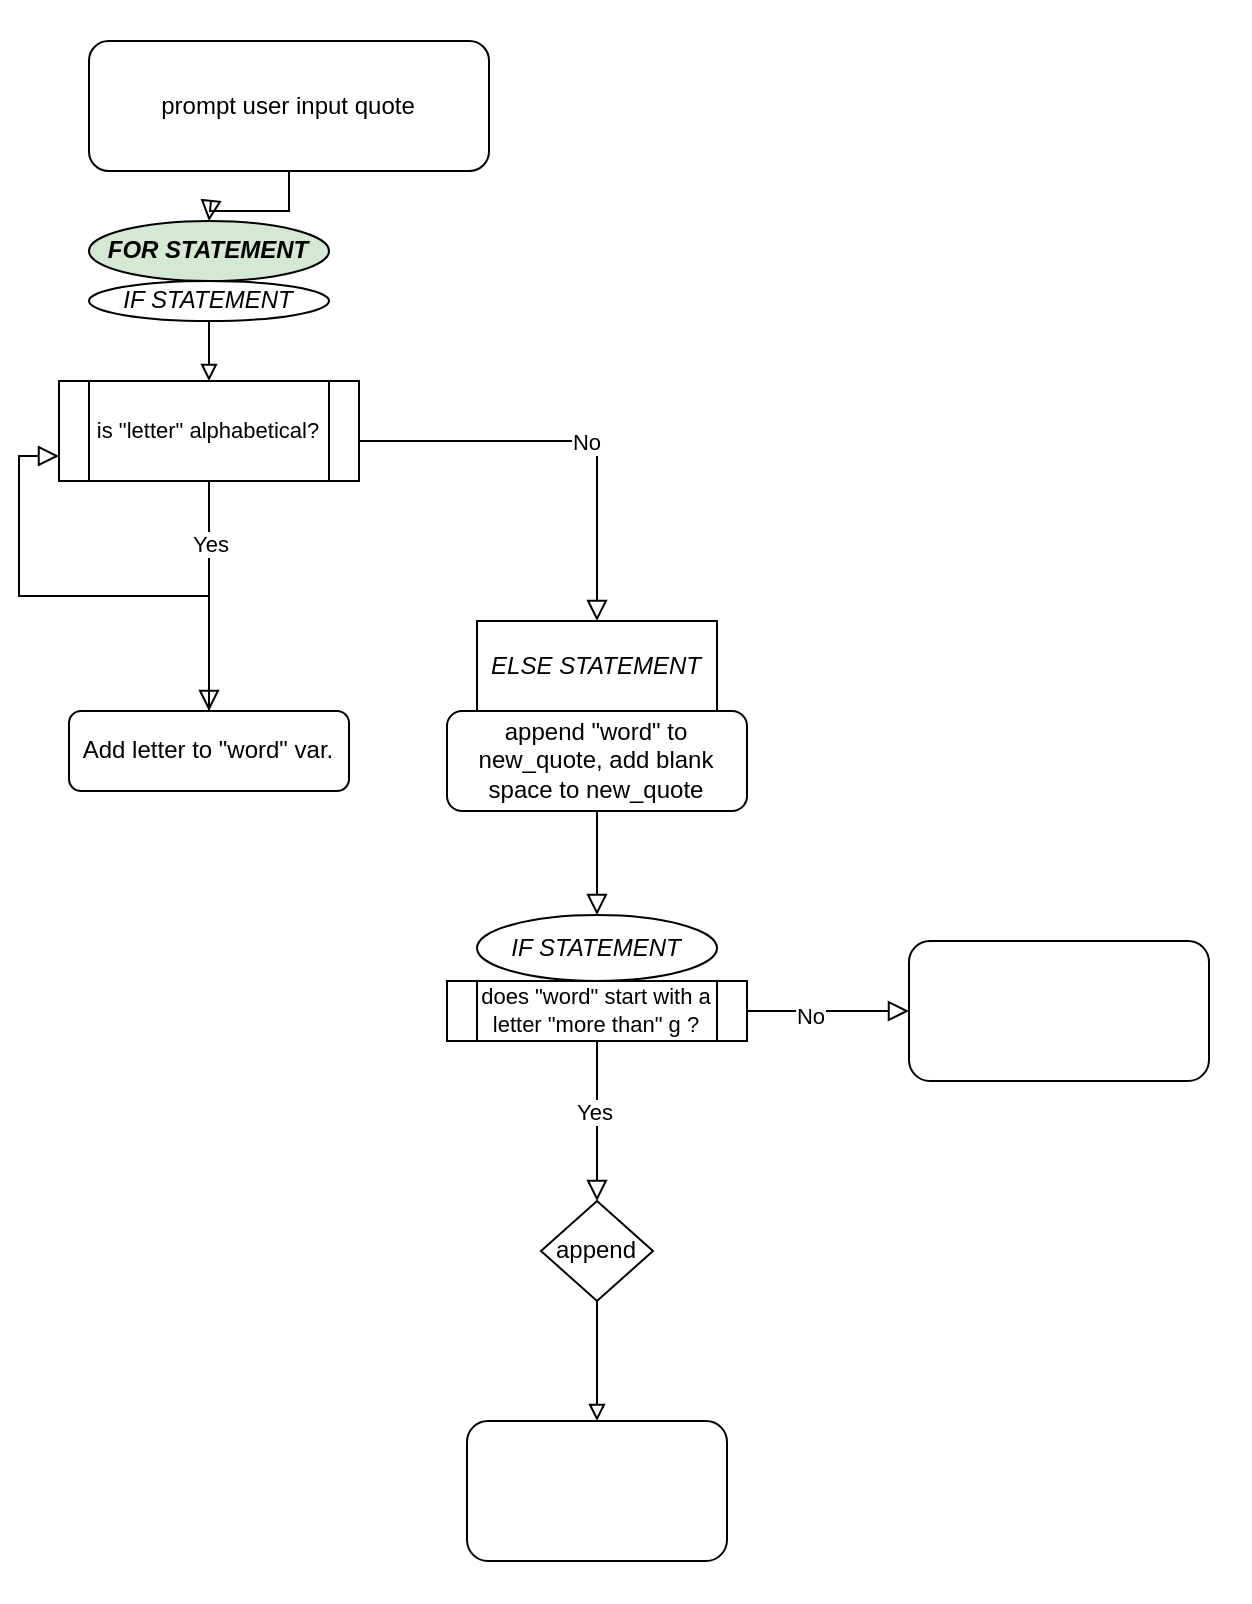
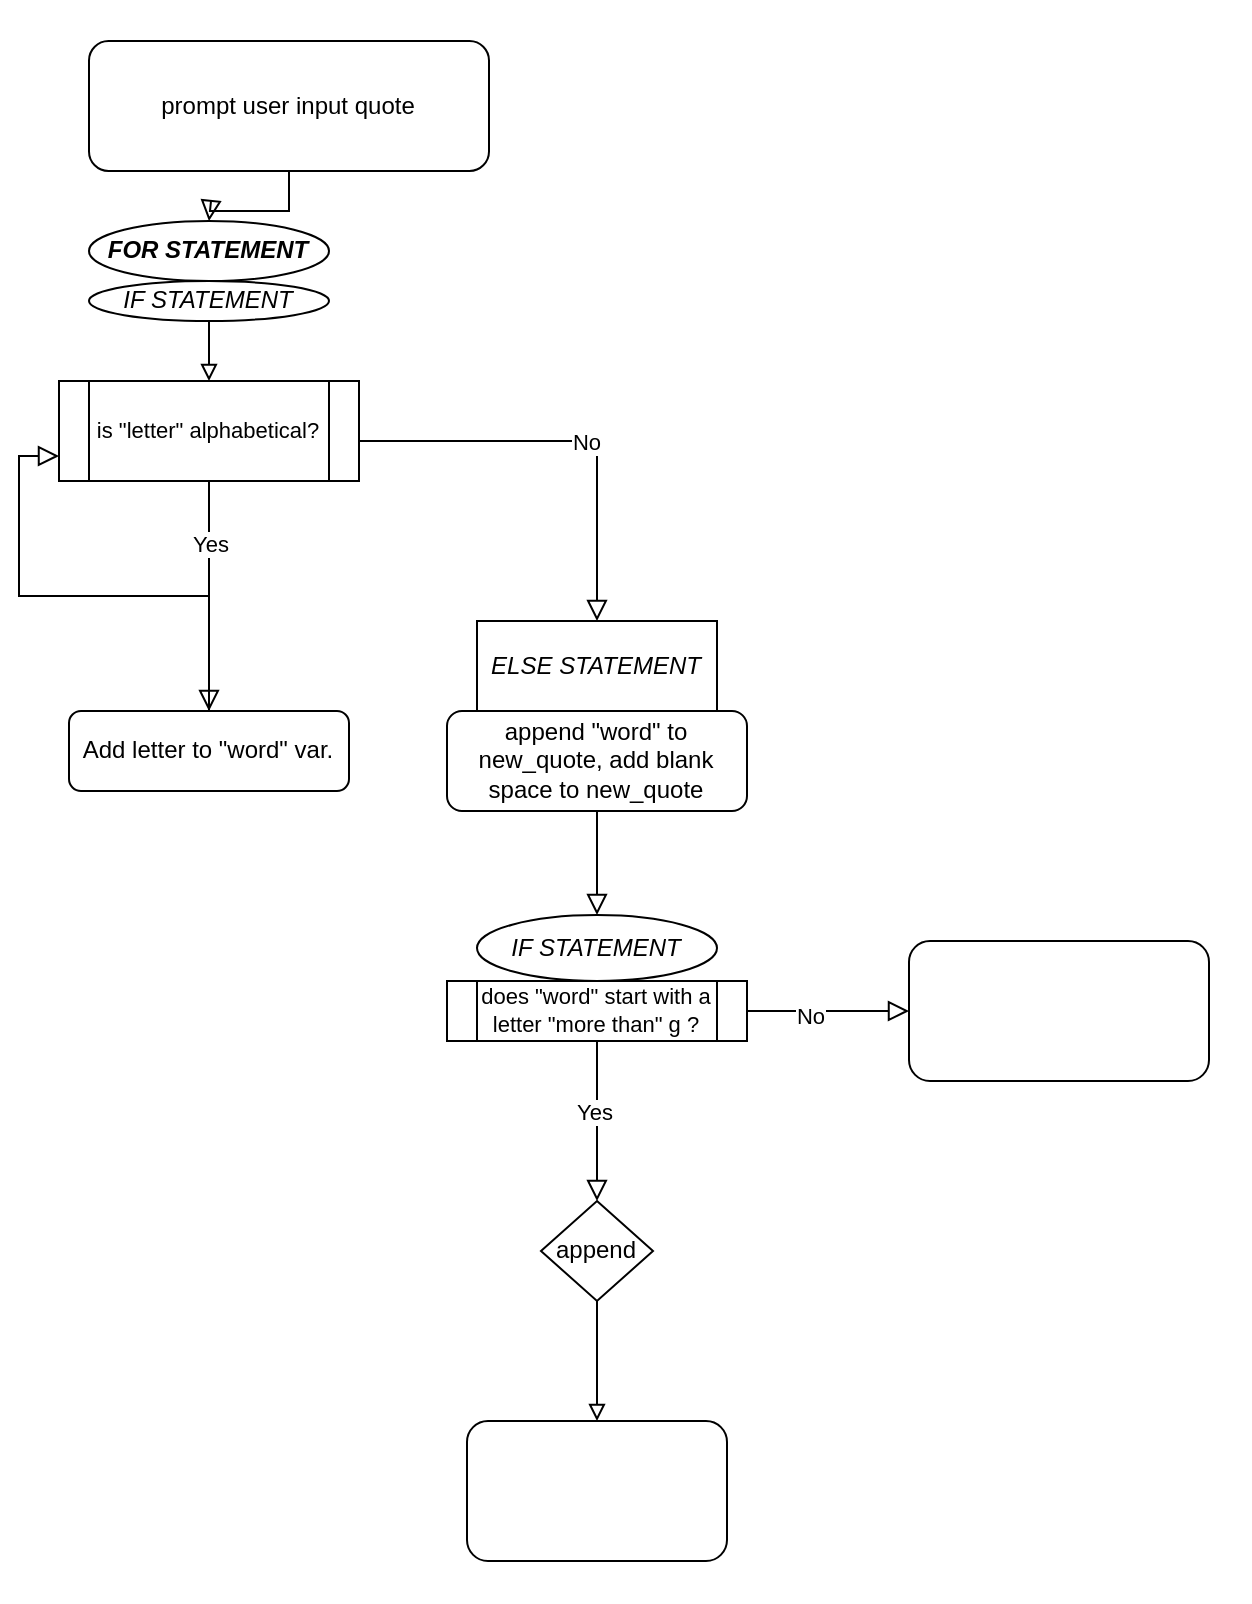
node "FOR STATEMENT": fillcolor #d5e8d4 -> #ffffff
